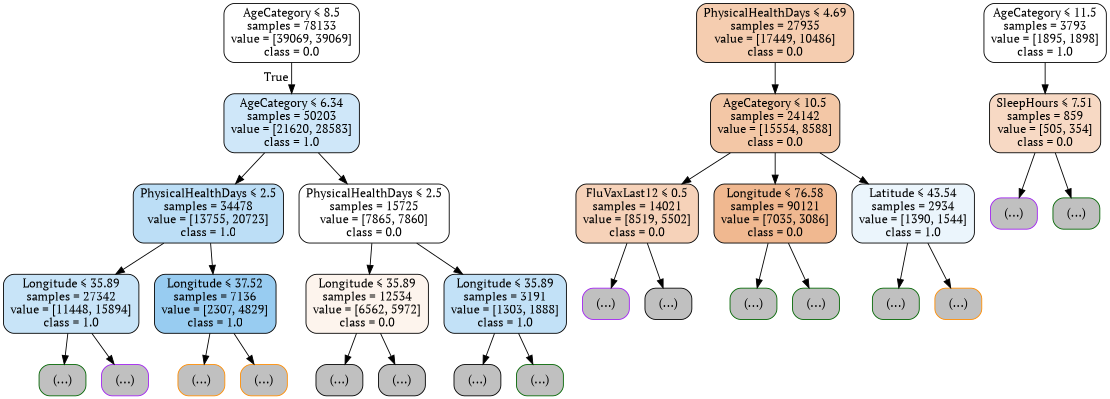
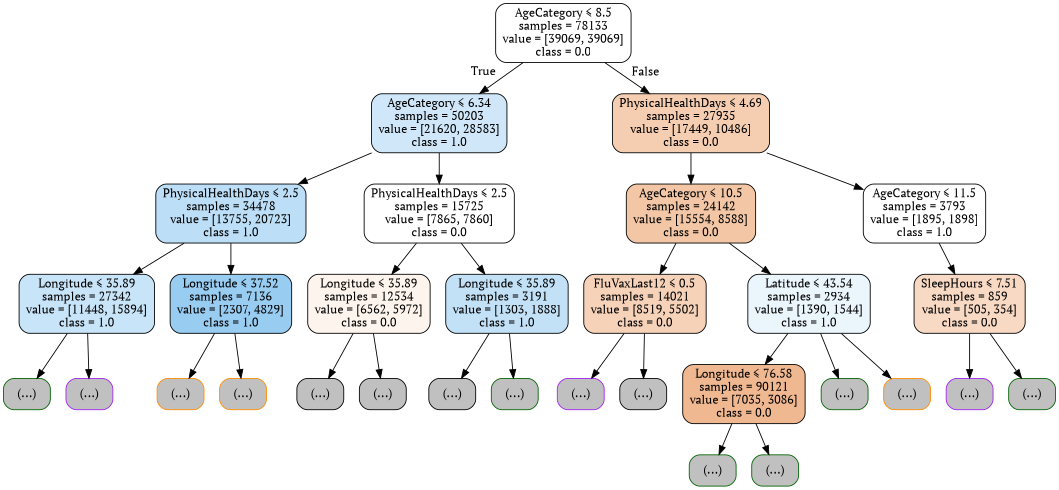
edge "AgeCategory ≤ 8.5" -> "PhysicalHealthDays ≤ 4.69": added
edge "AgeCategory ≤ 10.5" -> "Longitude ≤ 76.58": now "Latitude ≤ 43.54" -> "Longitude ≤ 76.58"
edge "PhysicalHealthDays ≤ 4.69" -> "AgeCategory ≤ 11.5": added
